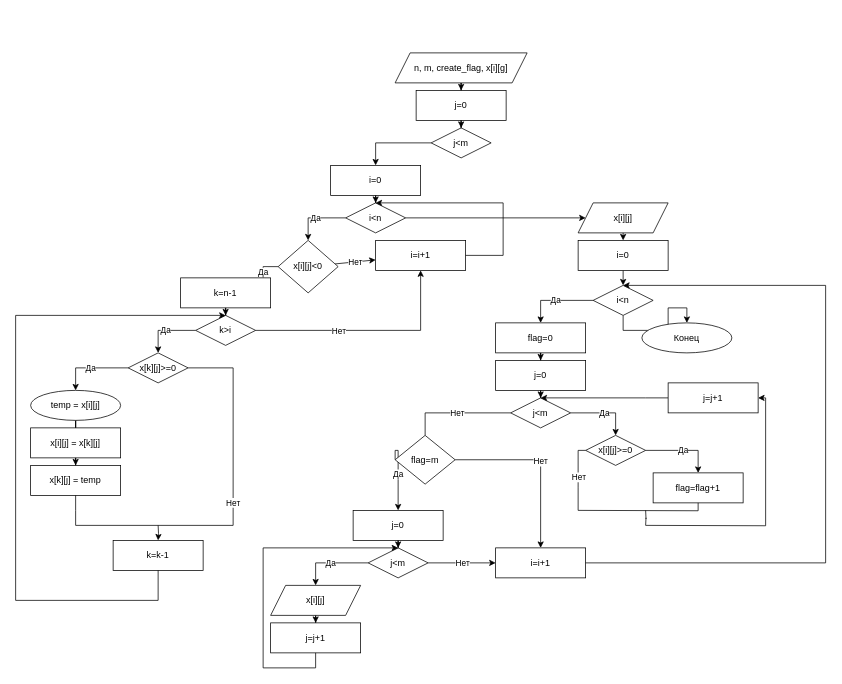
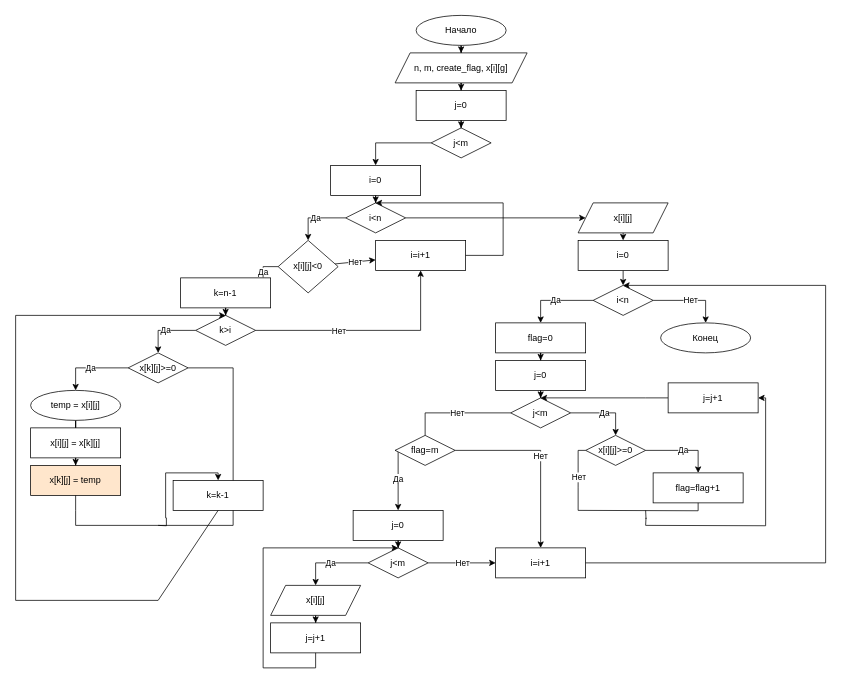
node "Начало": added
edge "Начало" -> "n, m, create_flag, x[i][g]": added
node "Конец": moved (687, 338) -> (705, 338)
node "flag=m": size 60x49 -> 60x30
node "x[k][j] = temp": fillcolor #ffffff -> #ffe6cc
node "k=k-1": moved (158, 555) -> (218, 495)
